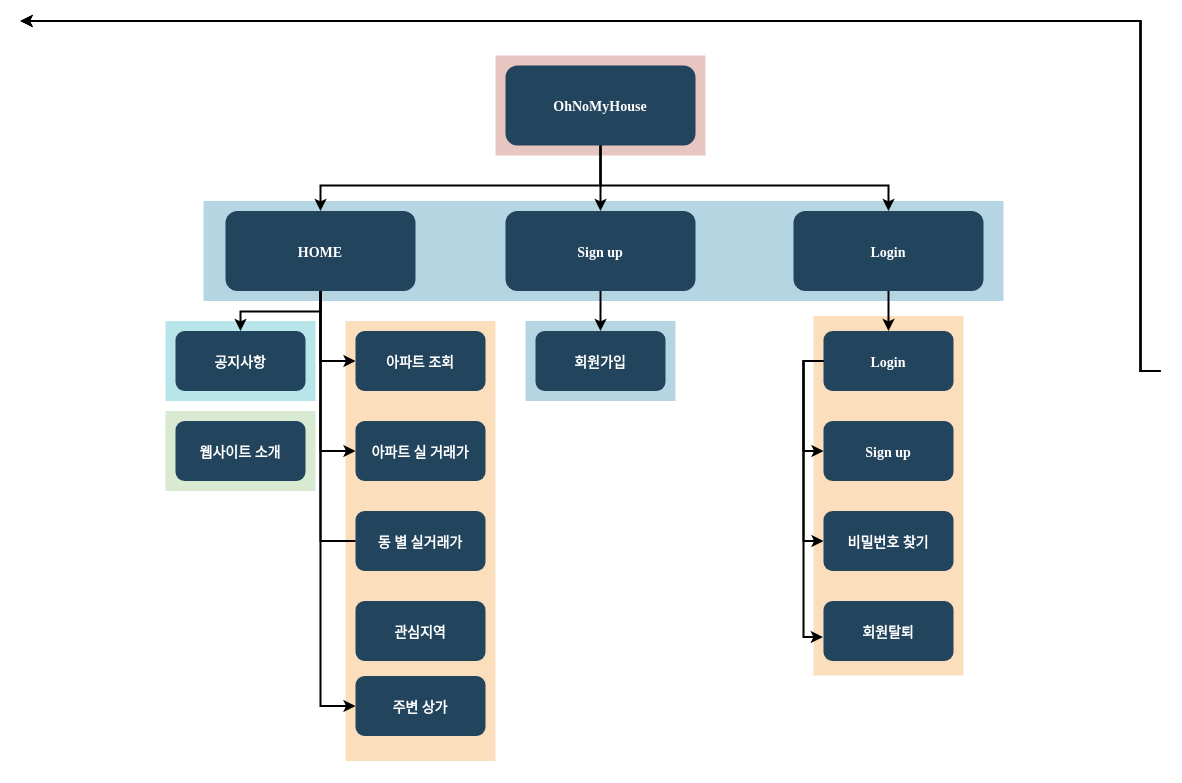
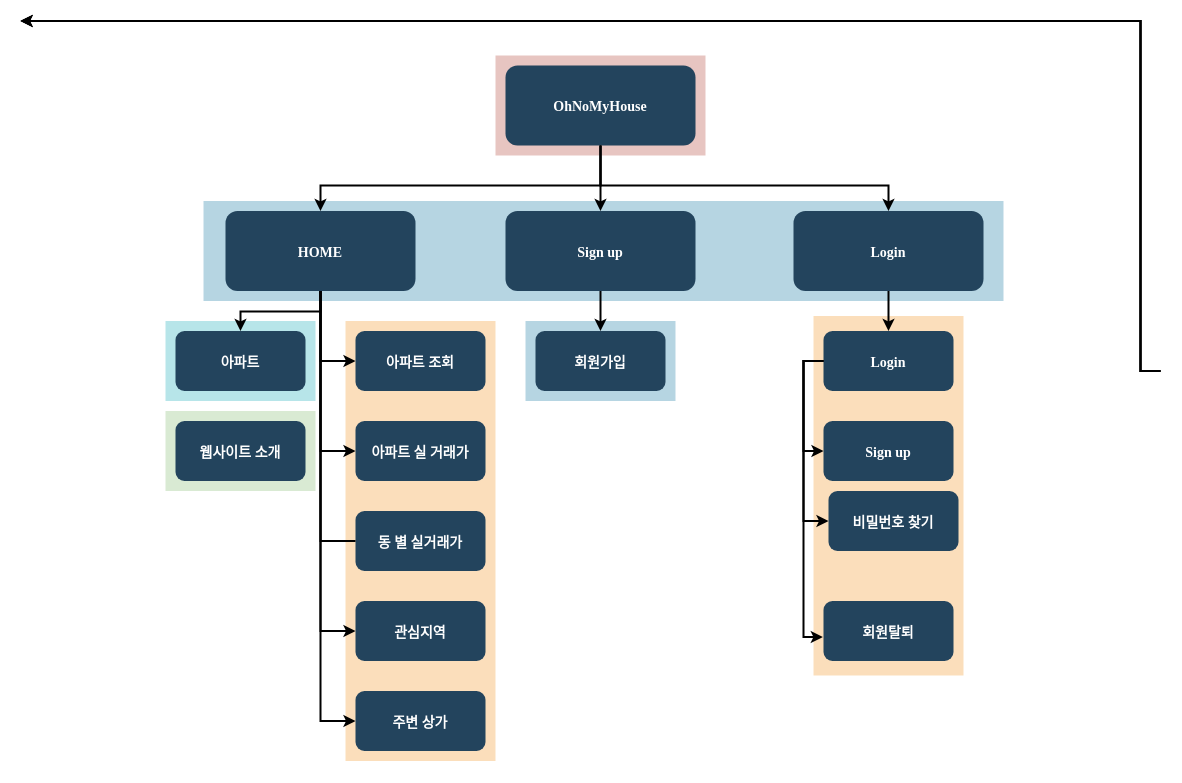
node "공지사항": label "공지사항" -> "아파트"
node "비밀번호 찾기": moved (889, 541) -> (894, 521)
edge "HOME" -> "관심지역": added
node "주변 상가": moved (421, 706) -> (421, 721)
